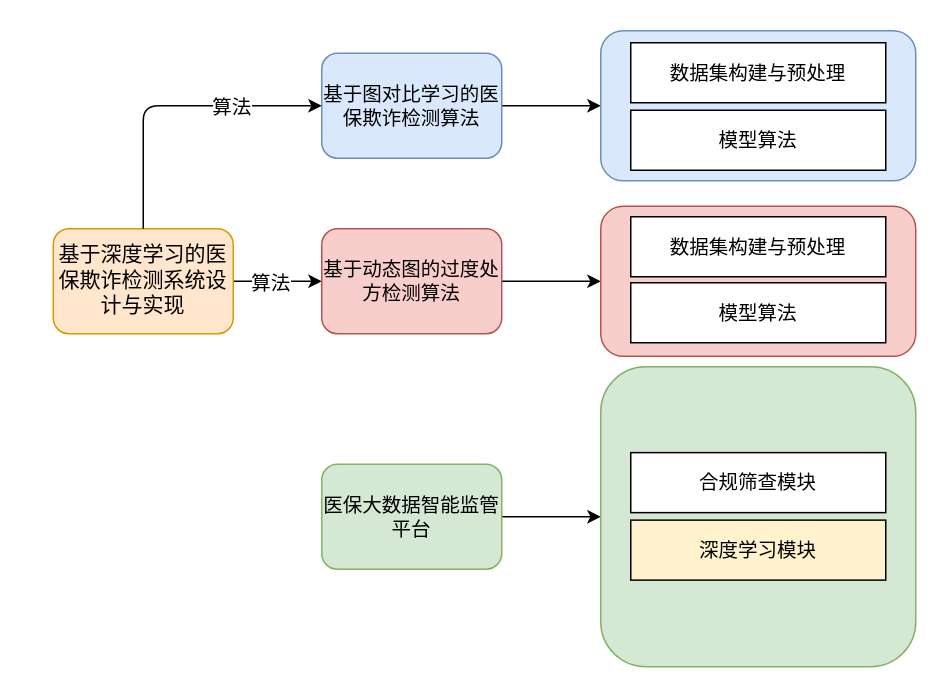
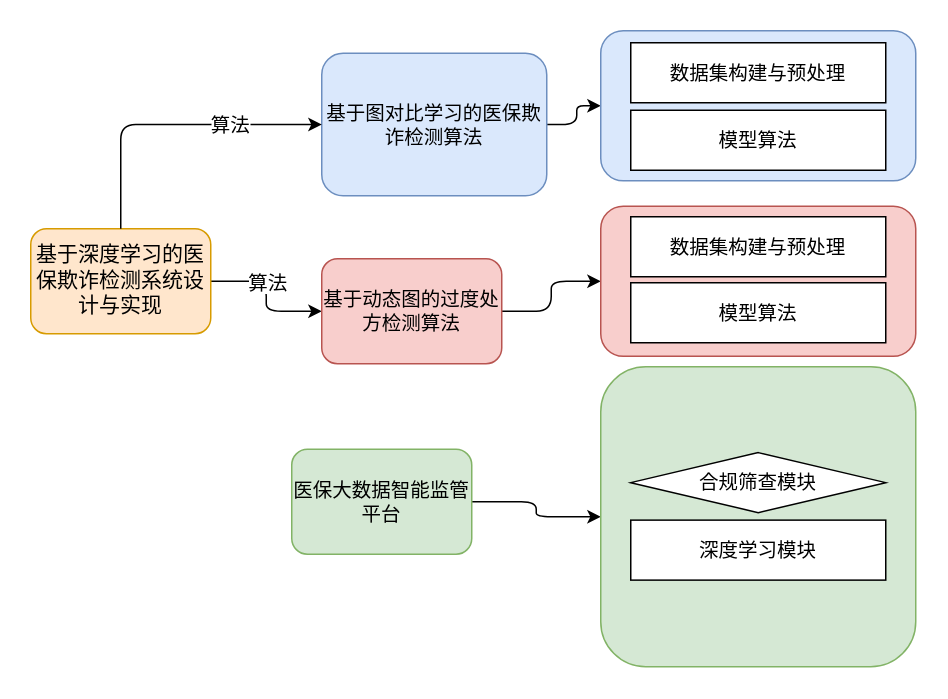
node "基于图对比学习的医保欺诈检测算法": size 180x105 -> 225x143
node "基于深度学习的医保欺诈检测系统设计与实现": moved (143, 281) -> (121, 281)
node "基于动态图的过度处方检测算法": moved (412, 281) -> (412, 311)
node "合规筛查模块": shape rectangle -> diamond
node "医保大数据智能监管平台": moved (412, 517) -> (382, 502)
node "深度学习模块": fillcolor #fff2cc -> #ffffff
